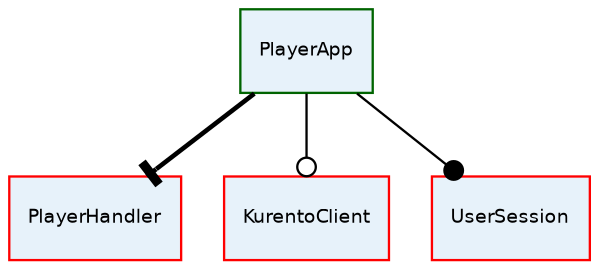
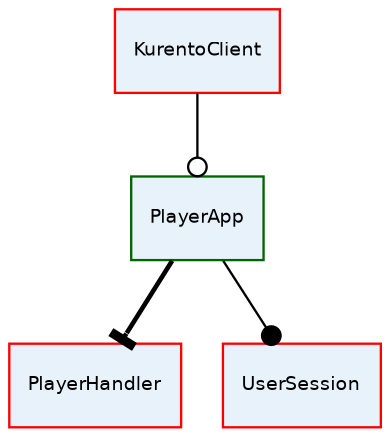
edge "PlayerApp" -> "KurentoClient": reversed
